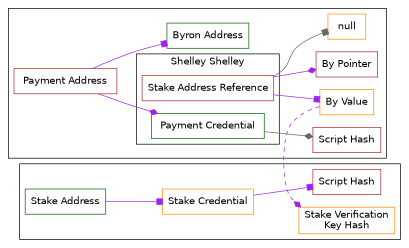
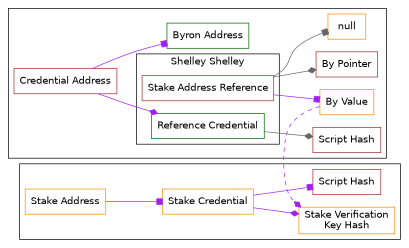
edge "Stake Address Reference" -> "By Pointer": color purple -> gray40
node "Payment Address": label "Payment Address" -> "Credential Address"
node "Payment Credential": label "Payment Credential" -> "Reference Credential"
node "Stake Address": color darkgreen -> darkorange
edge "Stake Credential" -> "Stake Verification Key Hash": added
